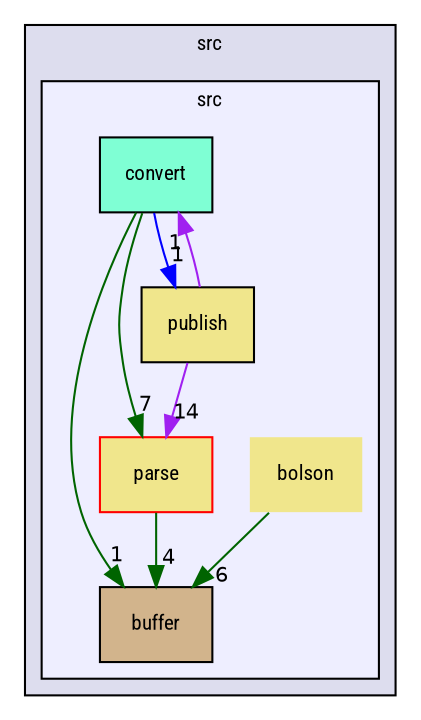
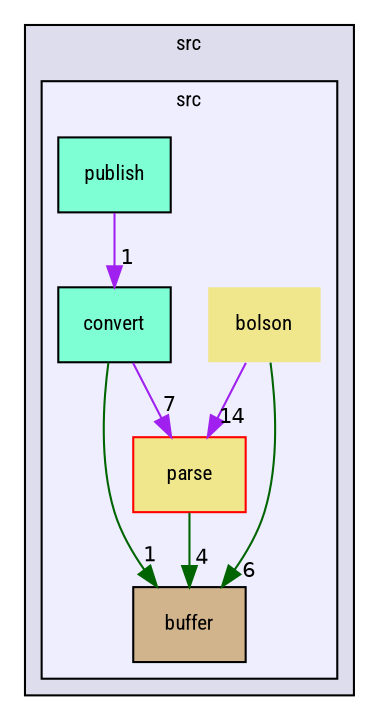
edge "convert" -> "publish": removed
edge "convert" -> "parse": color darkgreen -> purple
node "publish": fillcolor khaki -> aquamarine
edge "publish" -> "parse": now "bolson" -> "parse"
